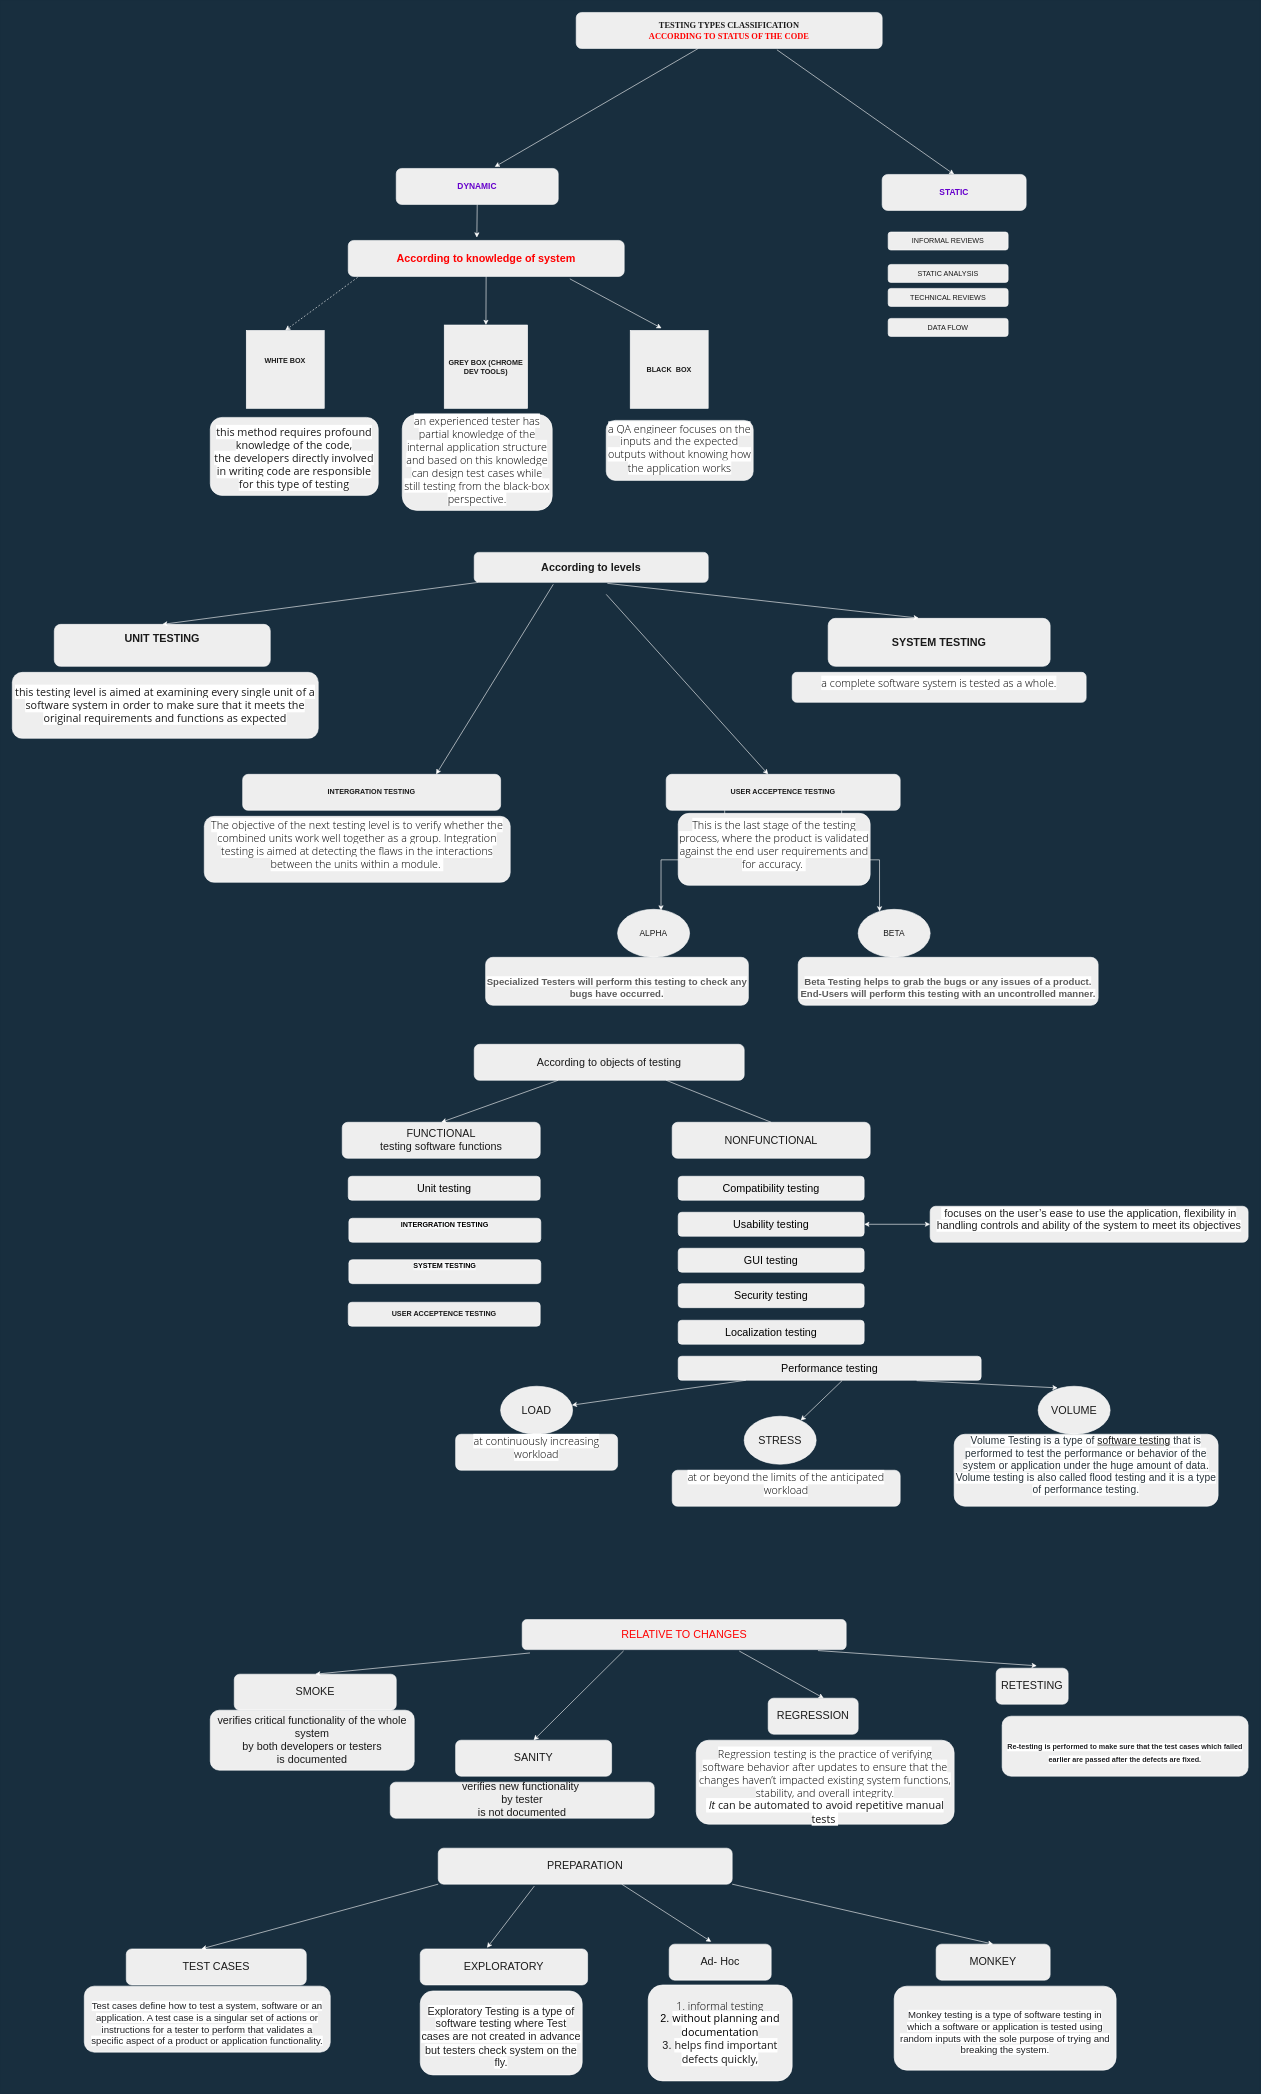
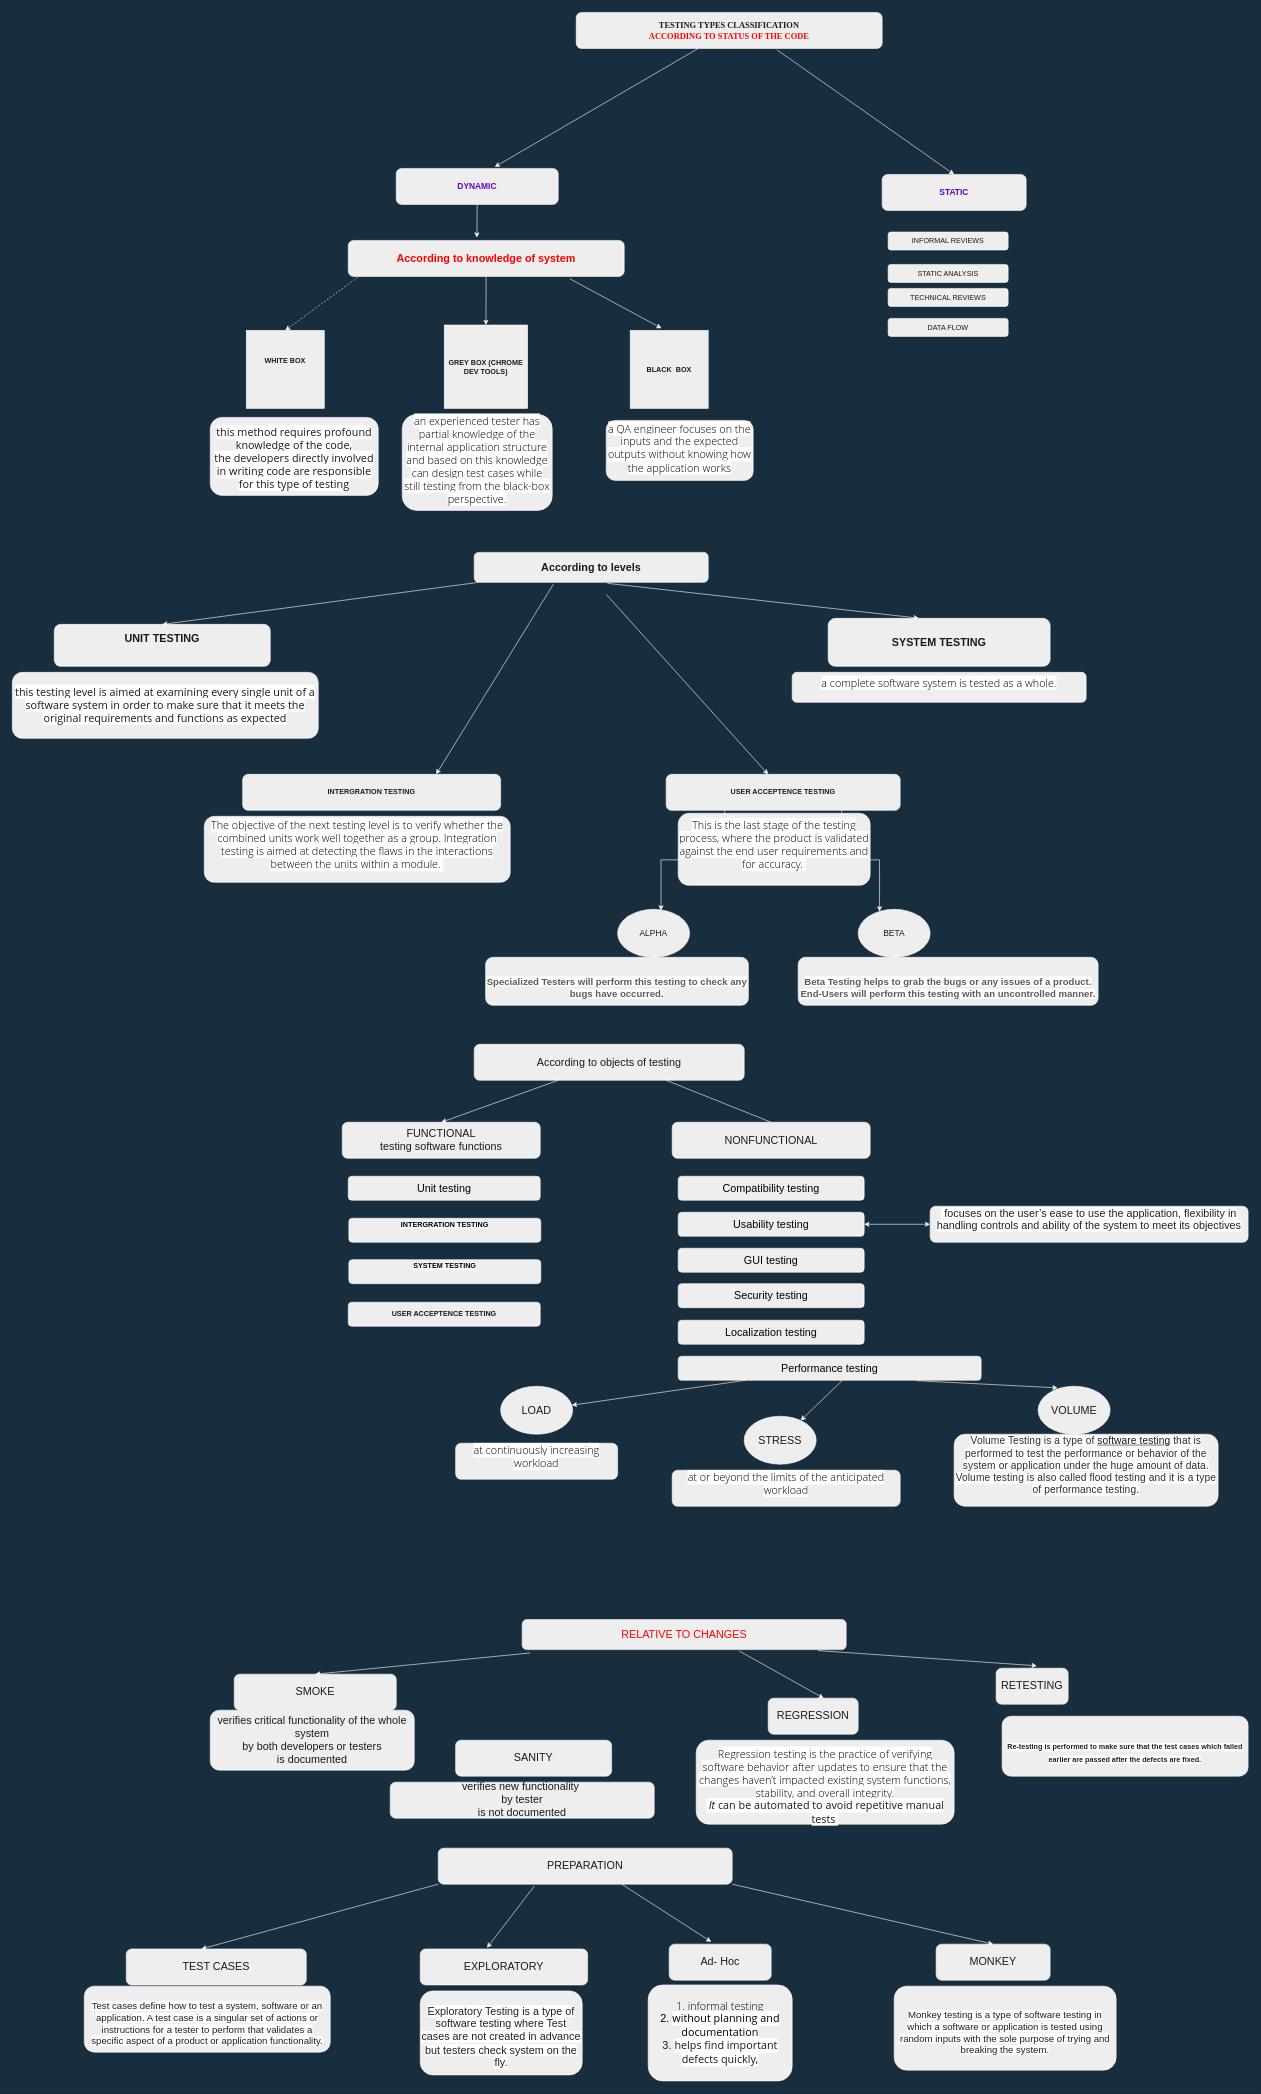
node "at continuously increasing workload": moved (537, 1452) -> (537, 1461)
edge "RELATIVE TO CHANGES" -> "SANITY": removed
